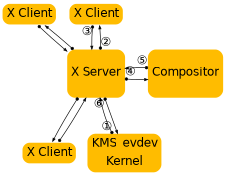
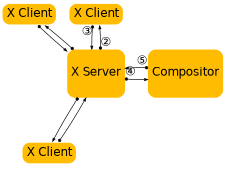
node "KMS": removed
